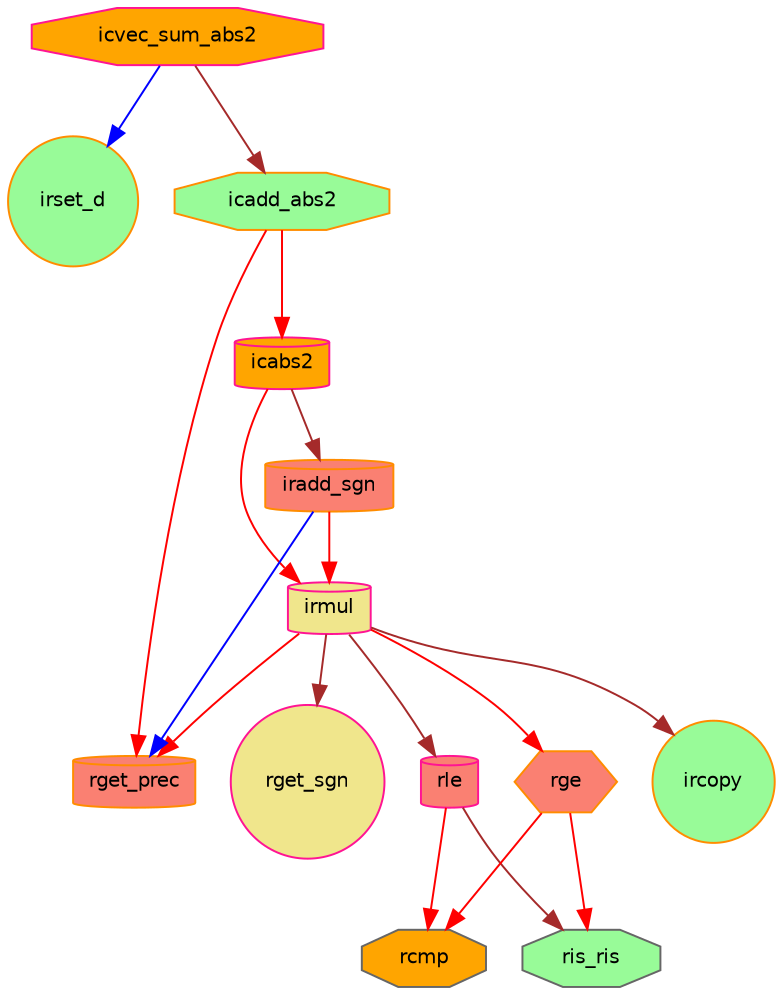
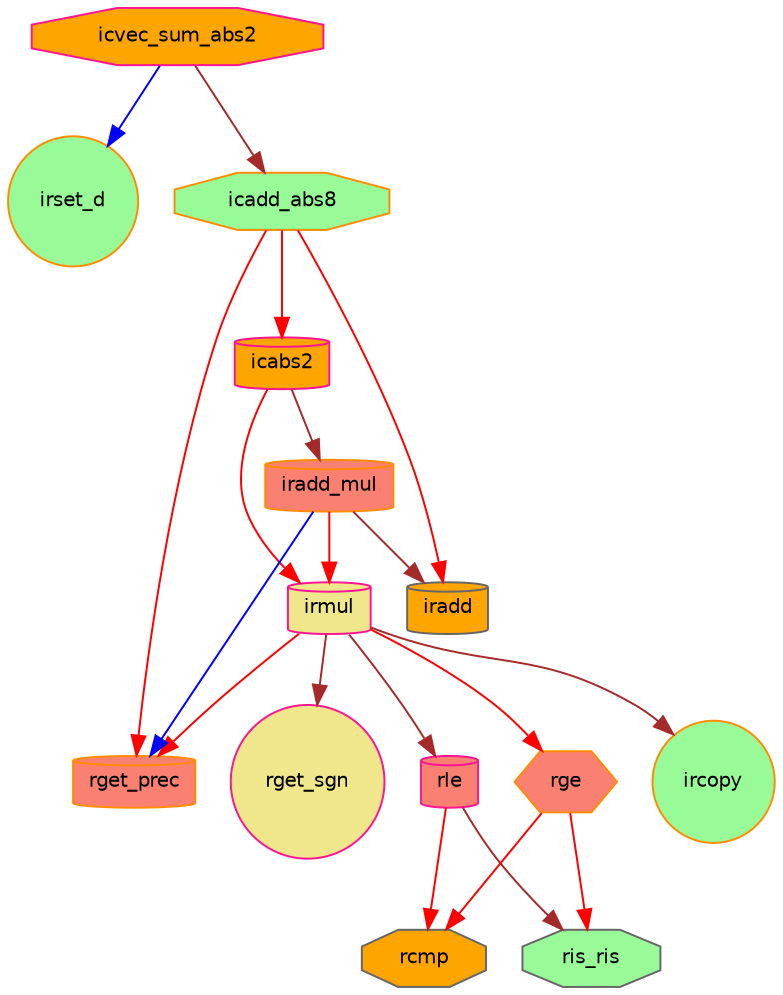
node "icadd_abs2": label "icadd_abs2" -> "icadd_abs8"
node "iradd_sgn": label "iradd_sgn" -> "iradd_mul"
node "iradd": added
